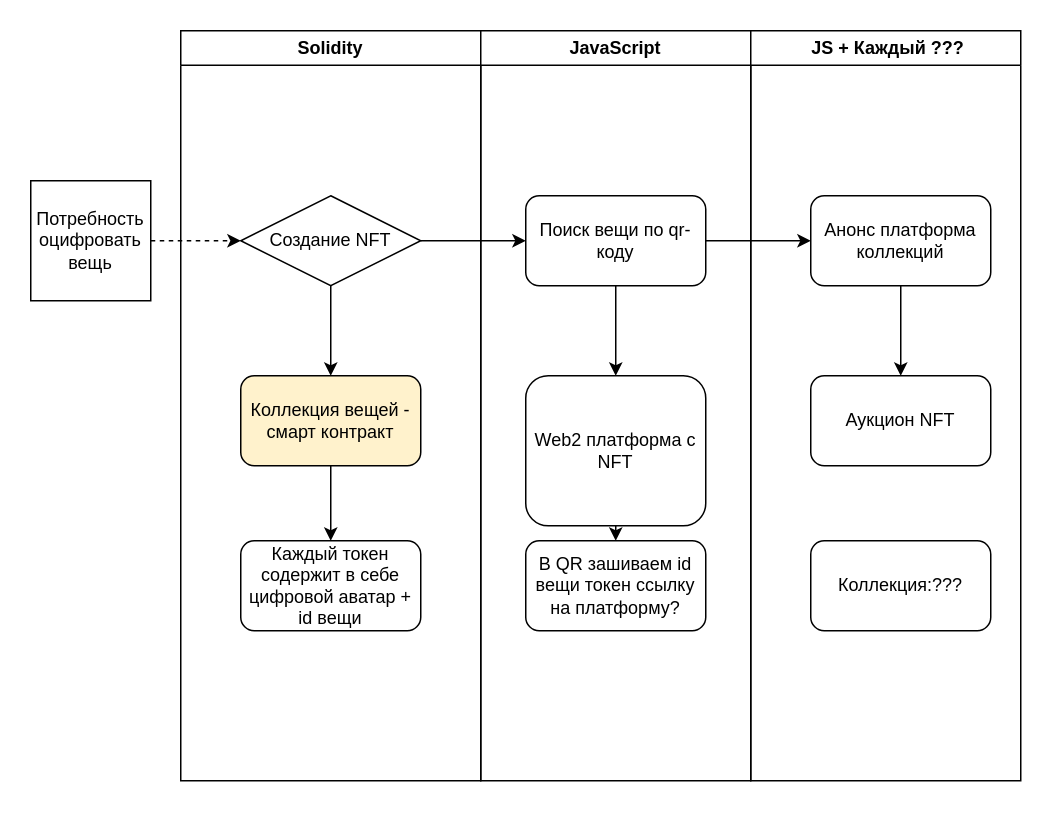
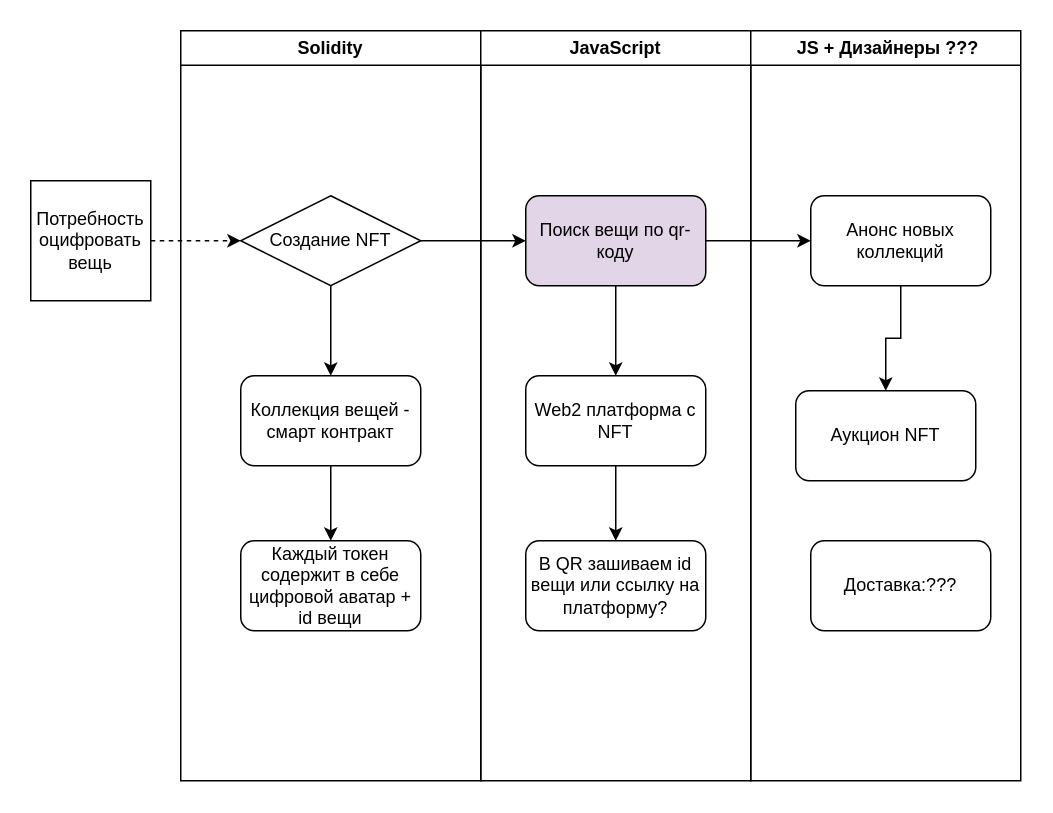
node "JS + Каждый ???": label "JS + Каждый ???" -> "JS + Дизайнеры ???"
node "Поиск вещи по qr-коду": fillcolor #ffffff -> #e1d5e7
node "Анонс платформа коллекций": label "Анонс платформа коллекций" -> "Анонс новых коллекций"
node "Коллекция вещей - смарт контракт": fillcolor #fff2cc -> #ffffff
node "Аукцион NFT": moved (901, 421) -> (886, 436)
node "Web2 платформа с NFT": size 180x150 -> 180x90
node "В QR зашиваем id вещи токен ссылку на платформу?": label "В QR зашиваем id вещи токен ссылку на платформу?" -> "В QR зашиваем id вещи или ссылку на платформу?"
node "Коллекция:???": label "Коллекция:???" -> "Доставка:???"
